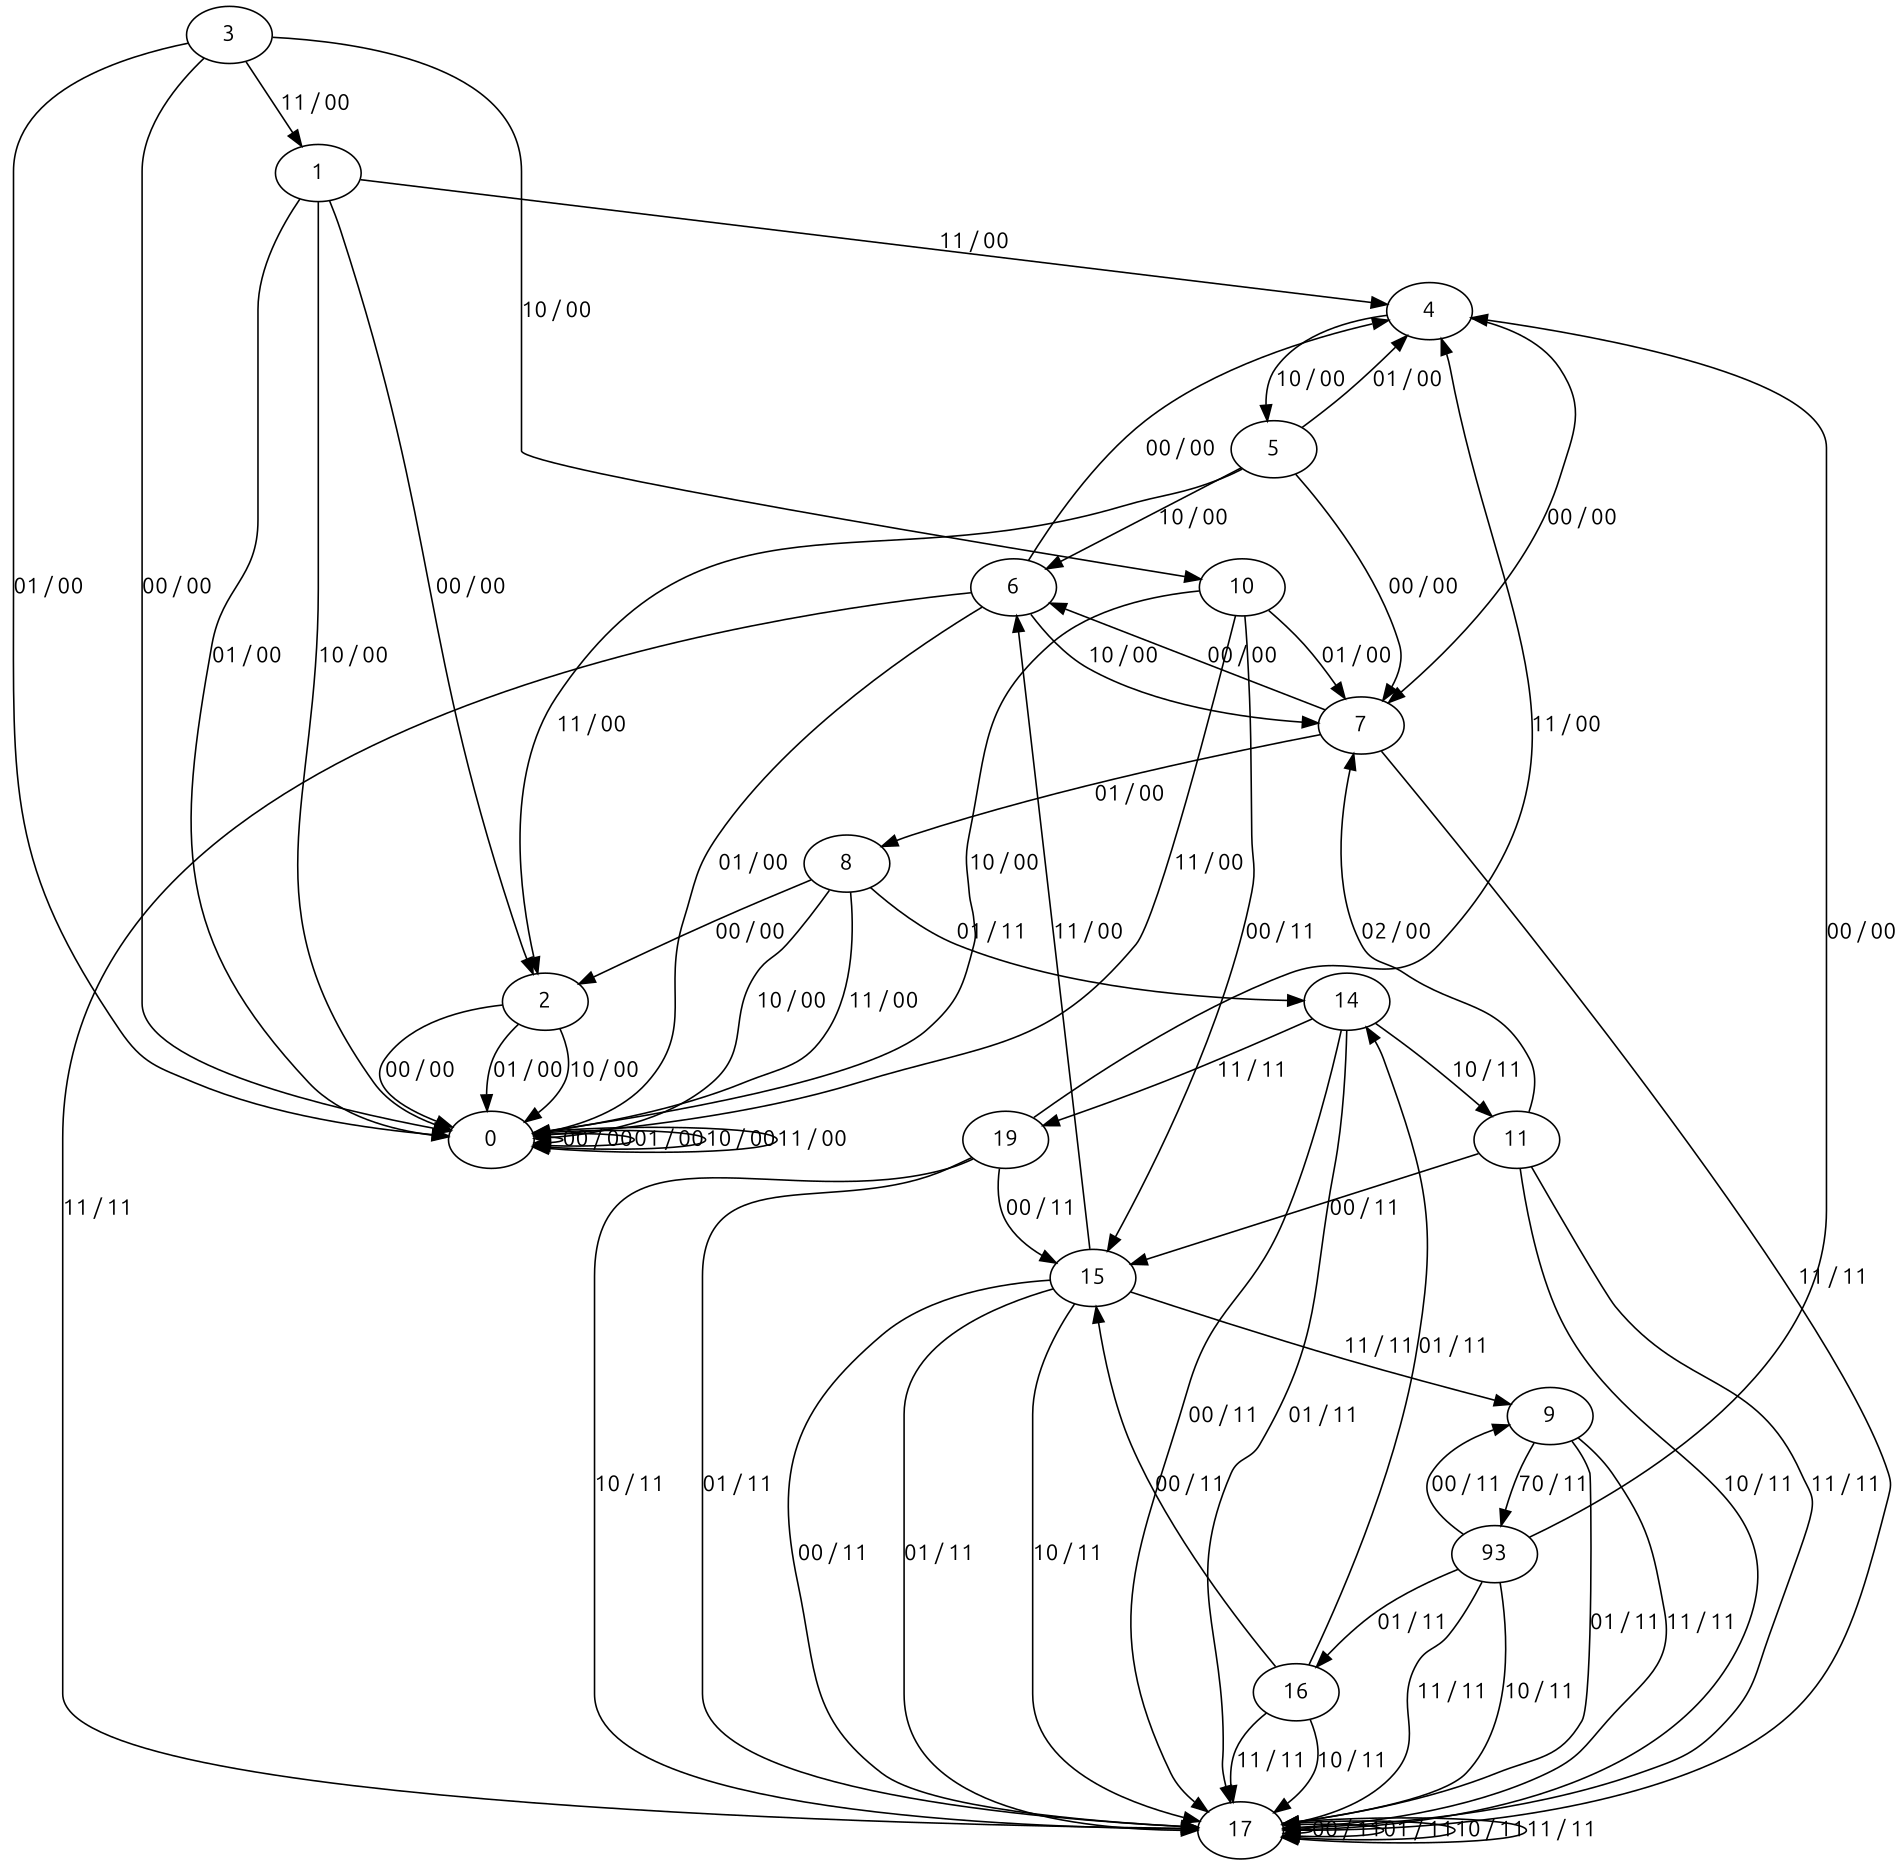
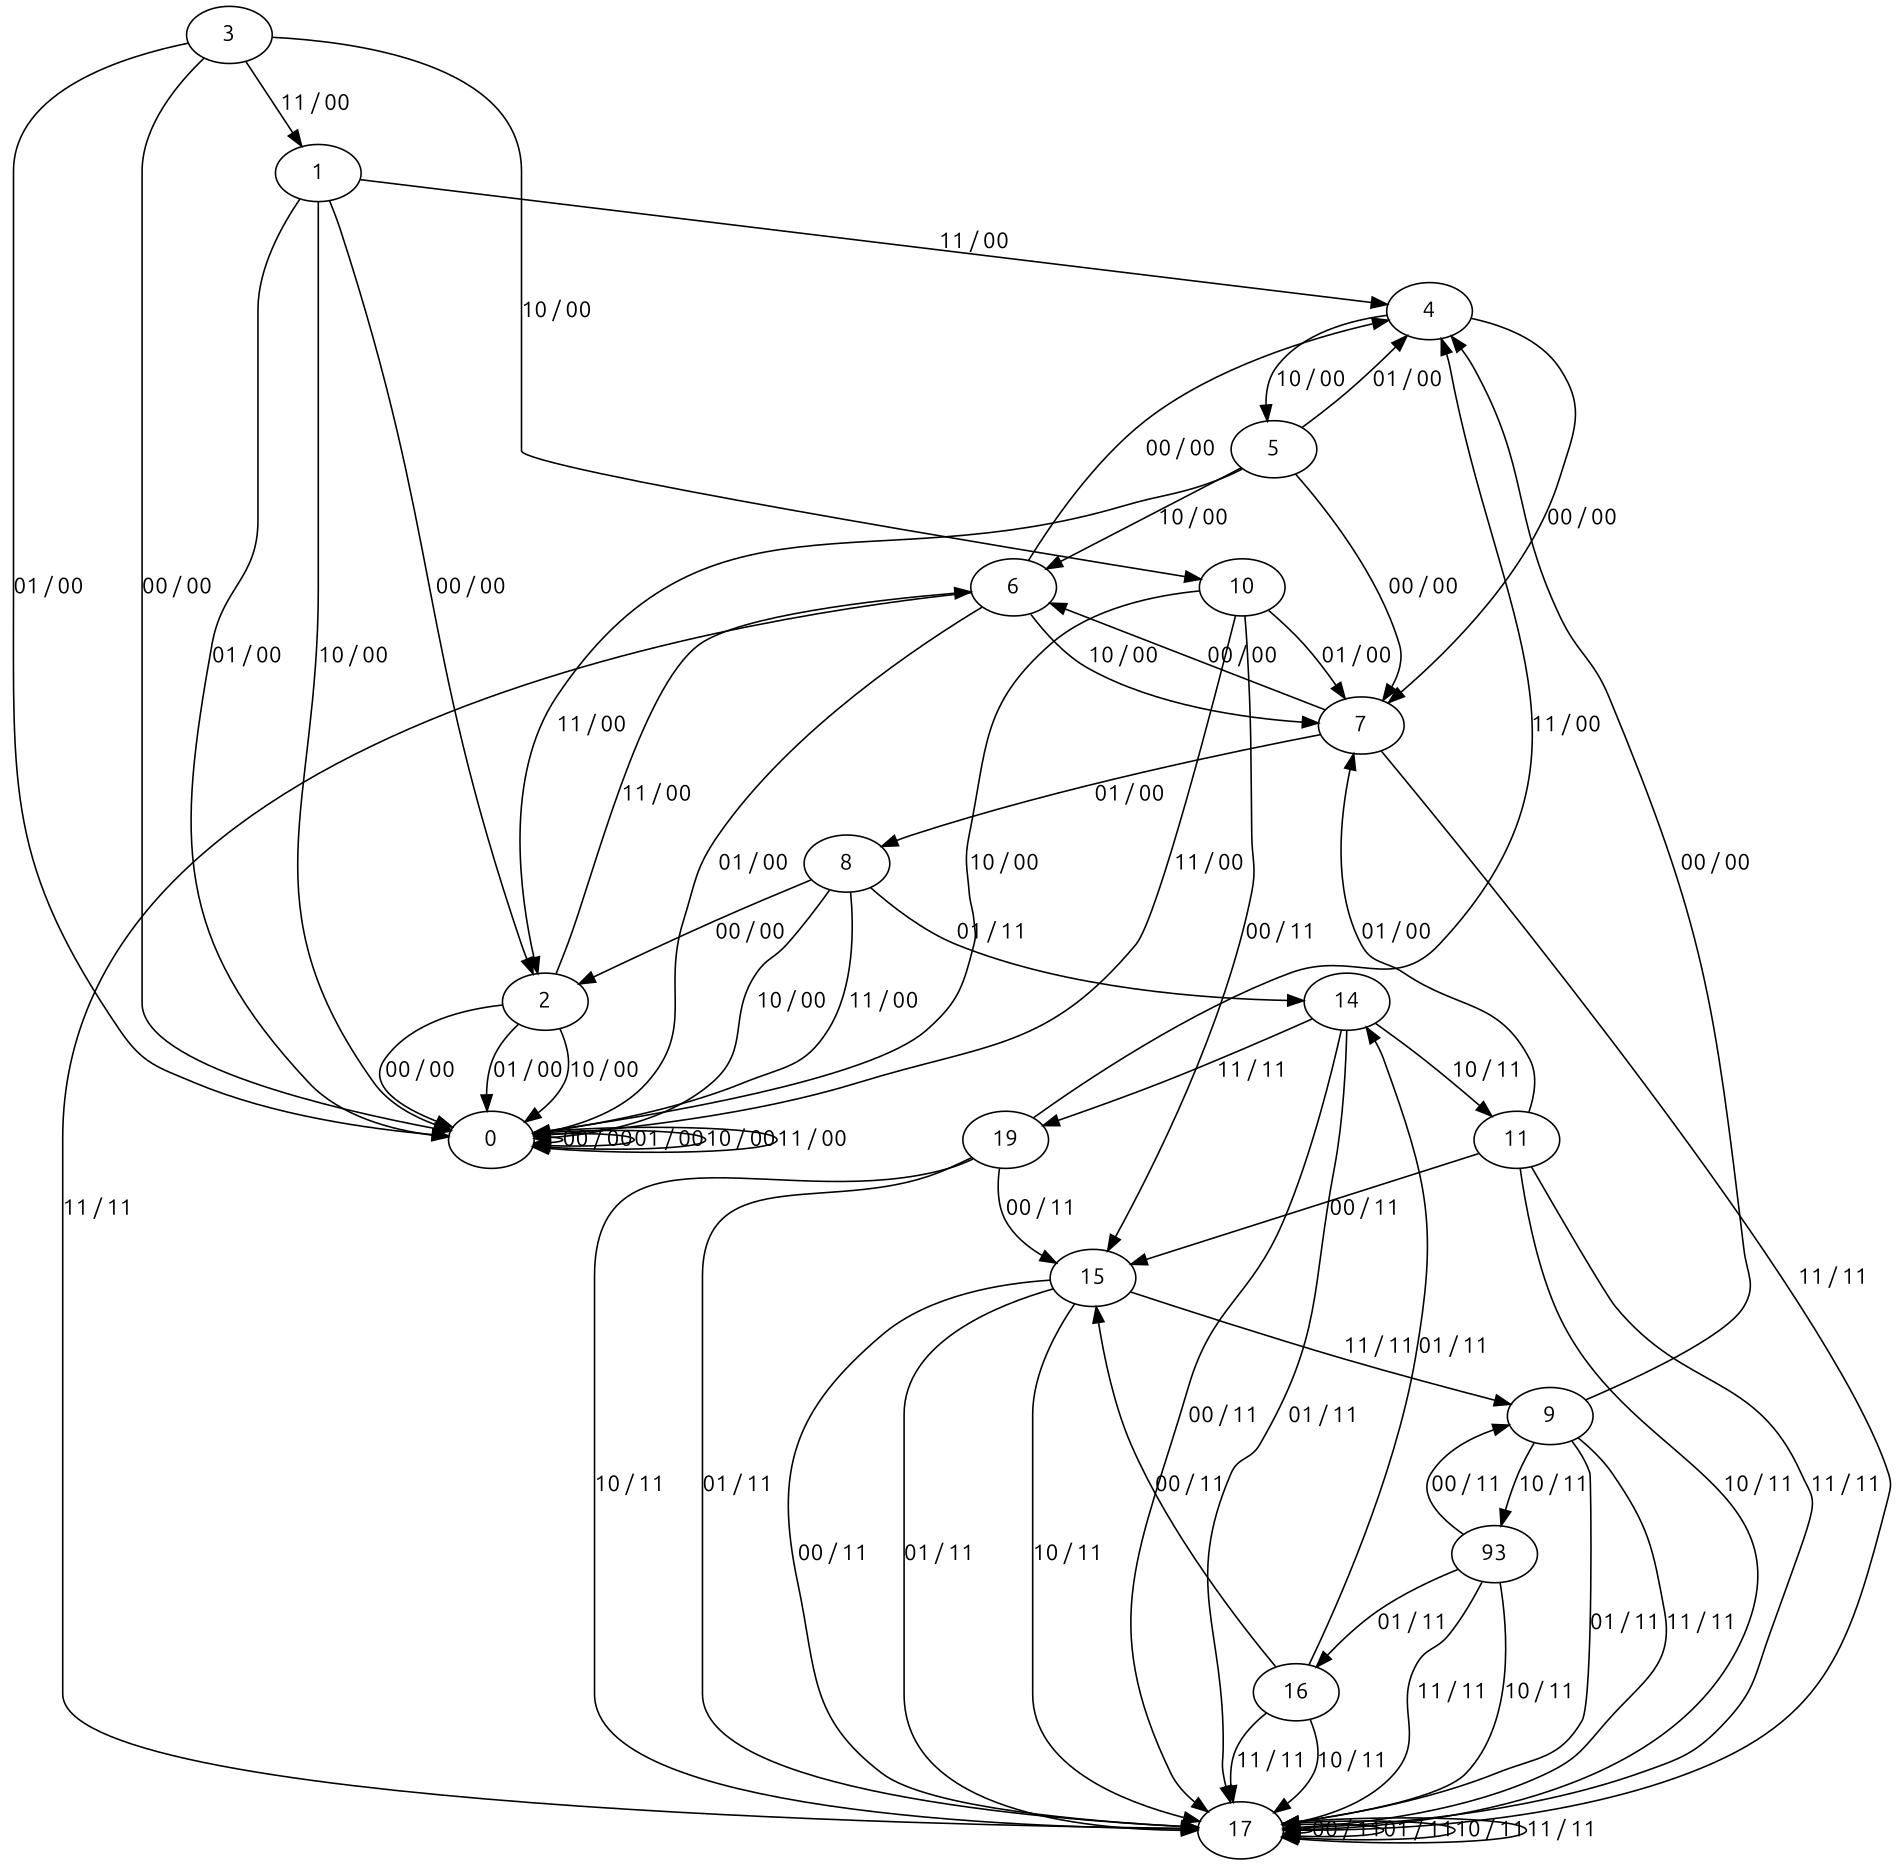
edge "93" -> "4": now "9" -> "4"
edge "11" -> "7": label "02 / 00" -> "01 / 00"
edge "15" -> "6": now "2" -> "6"
edge "9" -> "93": label "70 / 11" -> "10 / 11"
